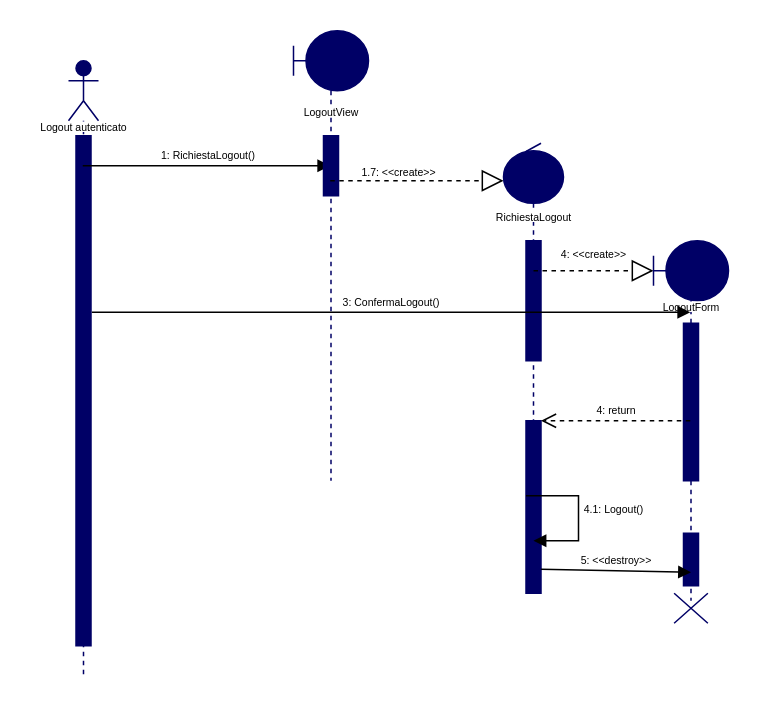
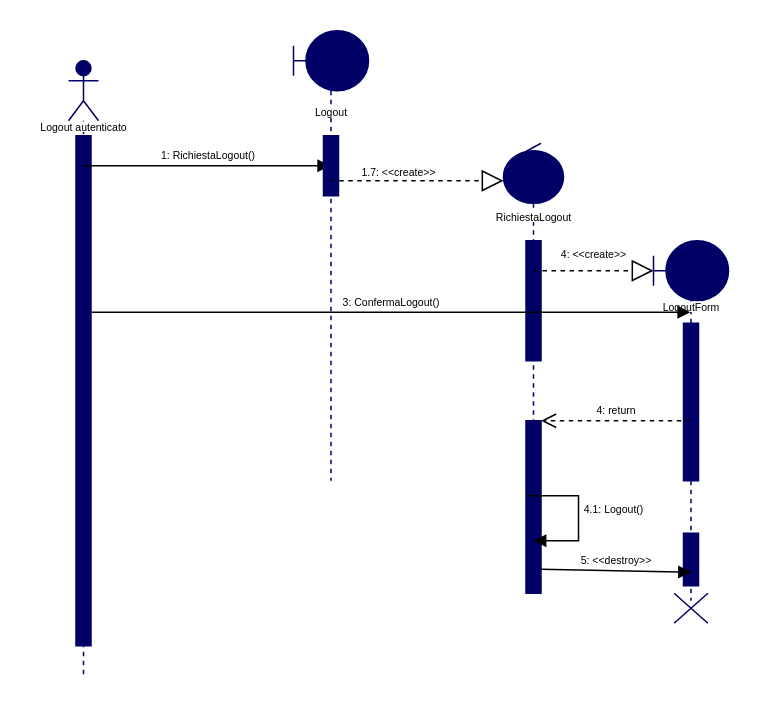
node "LogoutView": label "LogoutView" -> "Logout"
